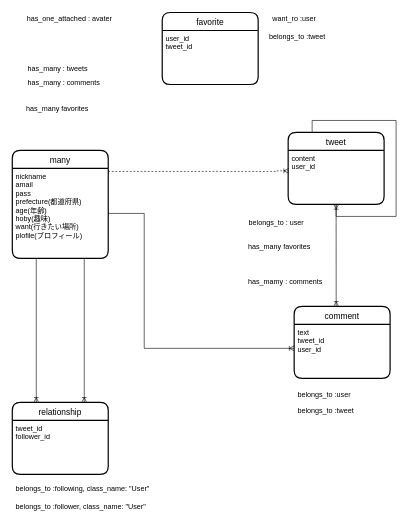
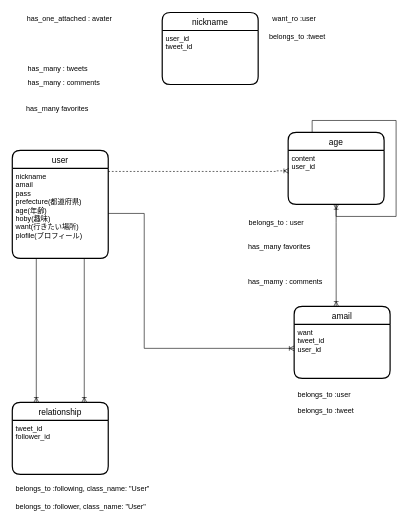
node "favorite": label "favorite" -> "nickname"
node "tweet": label "tweet" -> "age"
node "many": label "many" -> "user"
node "comment": label "comment" -> "amail"
node "text tweet_id user_id": label "text tweet_id user_id" -> "want tweet_id user_id"
